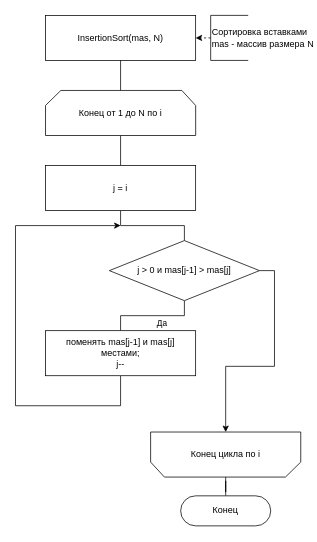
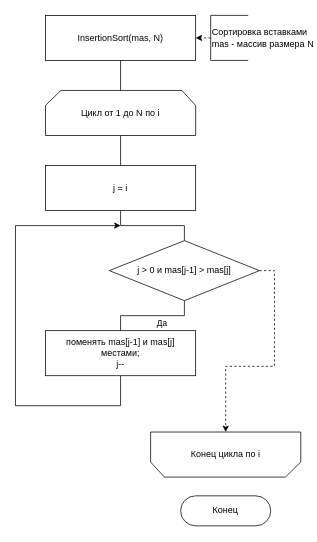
node "Конец от 1 до N по i": label "Конец от 1 до N по i" -> "Цикл от 1 до N по i"
edge "j > 0 и mas[j-1] > mas[j]" -> "Конец цикла по i": style solid -> dashed
edge "Конец цикла по i" -- "Конец": removed
